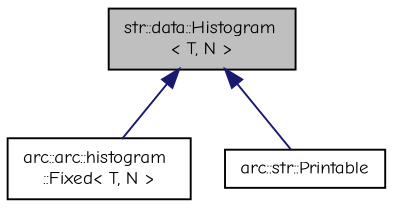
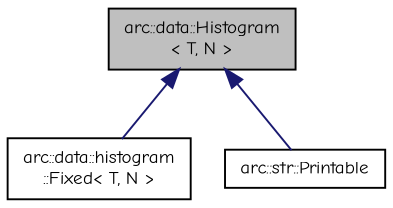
node "str::data::Histogram < T, N >": label "str::data::Histogram < T, N >" -> "arc::data::Histogram < T, N >"
node "arc::arc::histogram ::Fixed< T, N >": label "arc::arc::histogram ::Fixed< T, N >" -> "arc::data::histogram ::Fixed< T, N >"
